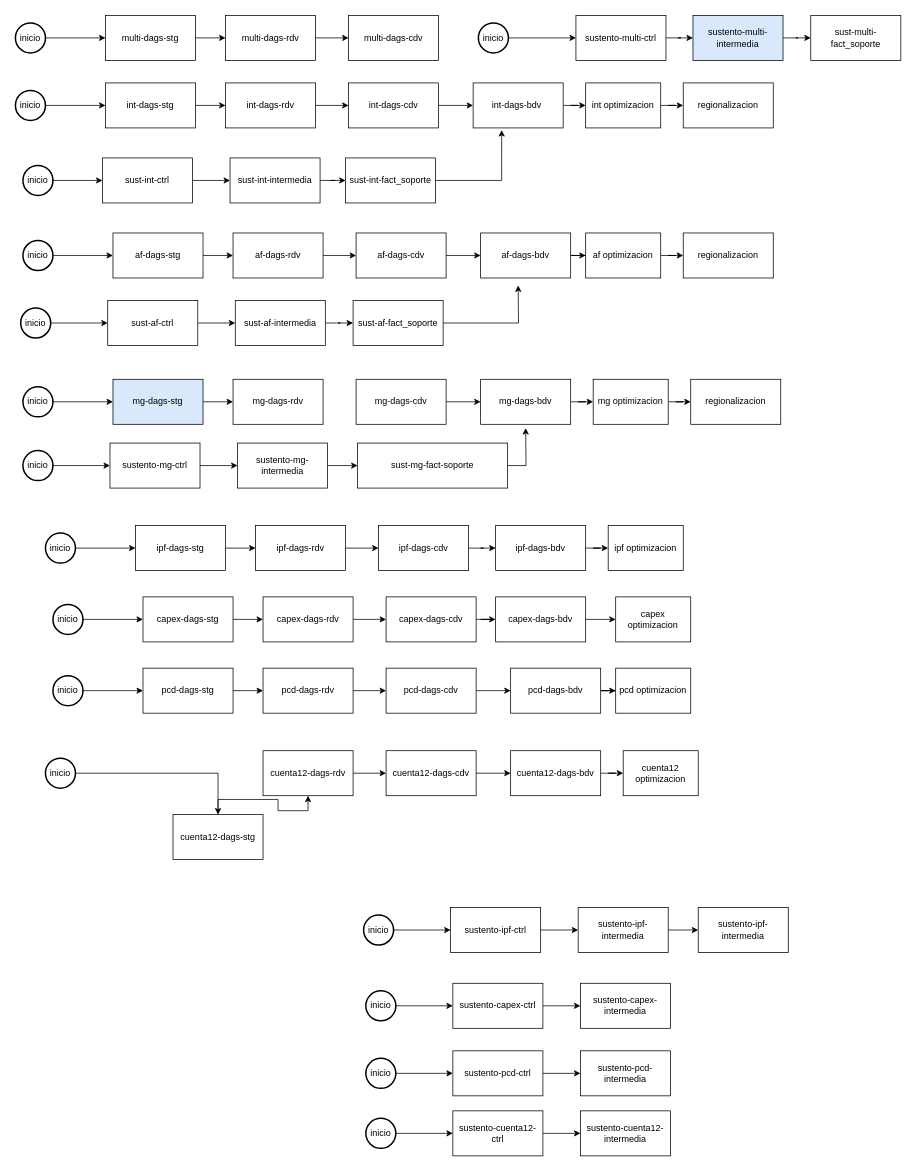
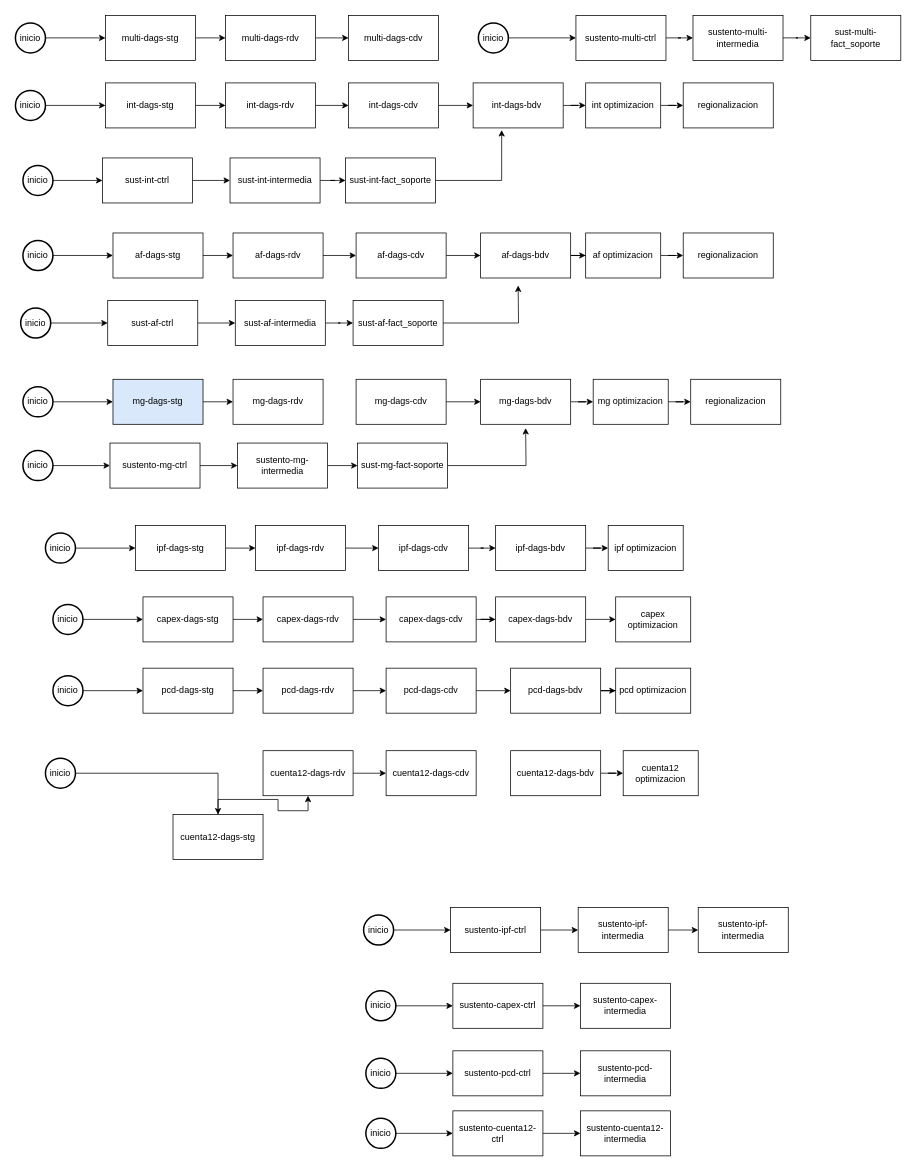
node "sustento-multi-intermedia": fillcolor #dae8fc -> #ffffff
node "sust-mg-fact-soporte": size 150x45 -> 90x45
edge "cuenta12-dags-cdv" -> "cuenta12-dags-bdv": removed
